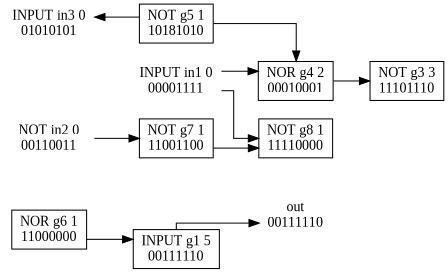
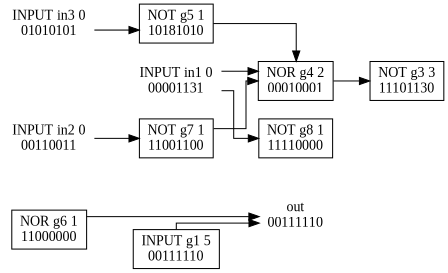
edge "NOT g5 1 10181010" -> "INPUT in3 0 01010101": reversed
node "INPUT in1 0 00001111": label "INPUT in1 0 00001111" -> "INPUT in1 0 00001131"
node "NOT g3 3 11101110": label "NOT g3 3 11101110" -> "NOT g3 3 11101130"
node "NOT in2 0 00110011": label "NOT in2 0 00110011" -> "INPUT in2 0 00110011"
edge "NOT g7 1 11001100" -> "NOT g8 1 11110000": now "NOT g7 1 11001100" -> "NOR g4 2 00010001"
edge "NOR g6 1 11000000" -> "INPUT g1 5 00111110": now "NOR g6 1 11000000" -> "out 00111110"
